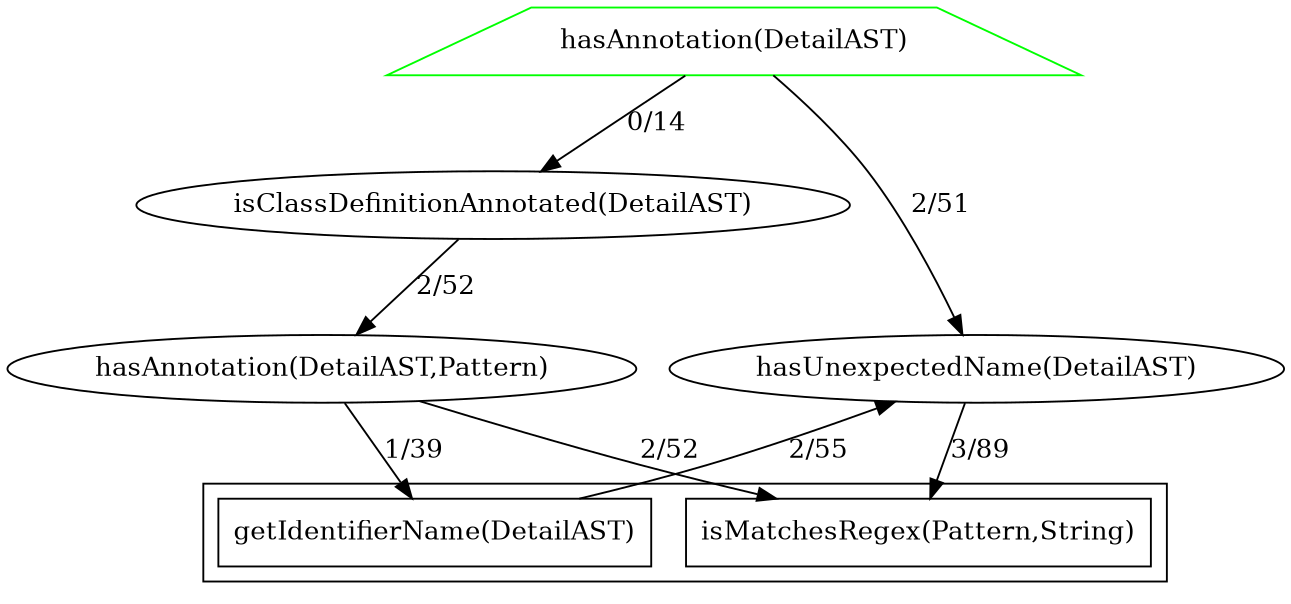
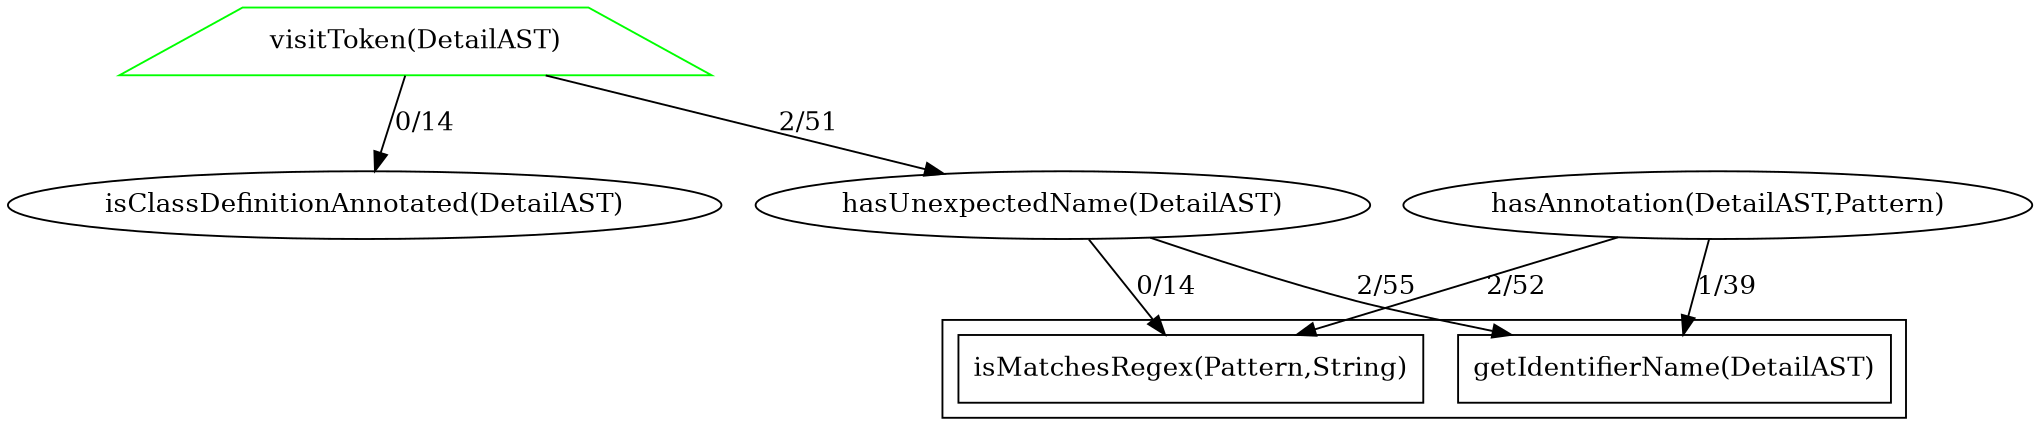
node "hasAnnotation(DetailAST)": label "hasAnnotation(DetailAST)" -> "visitToken(DetailAST)"
edge "isClassDefinitionAnnotated(DetailAST)" -> "hasAnnotation(DetailAST,Pattern)": removed, label "2/52"
edge "hasUnexpectedName(DetailAST)" -> "isMatchesRegex(Pattern,String)": label "3/89" -> "0/14"
edge "getIdentifierName(DetailAST)" -> "hasUnexpectedName(DetailAST)": reversed
